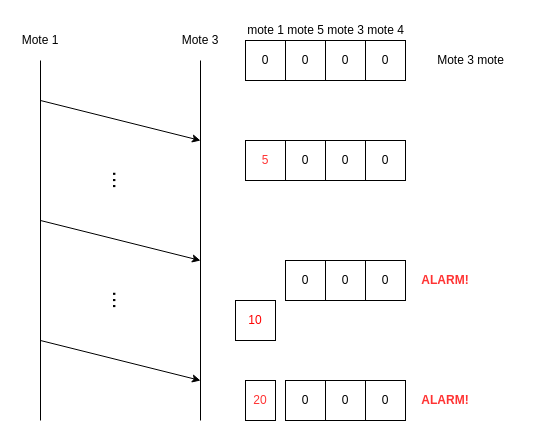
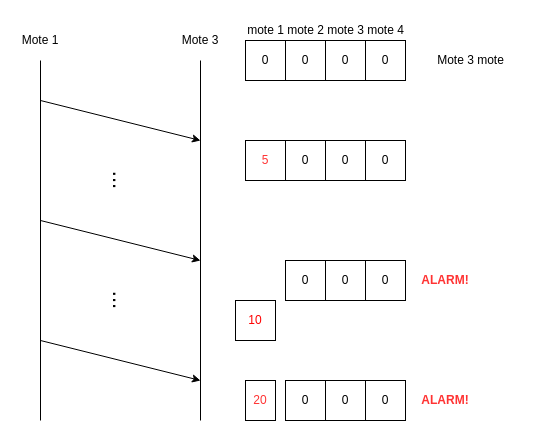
node "mote 5": label "mote 5" -> "mote 2"
